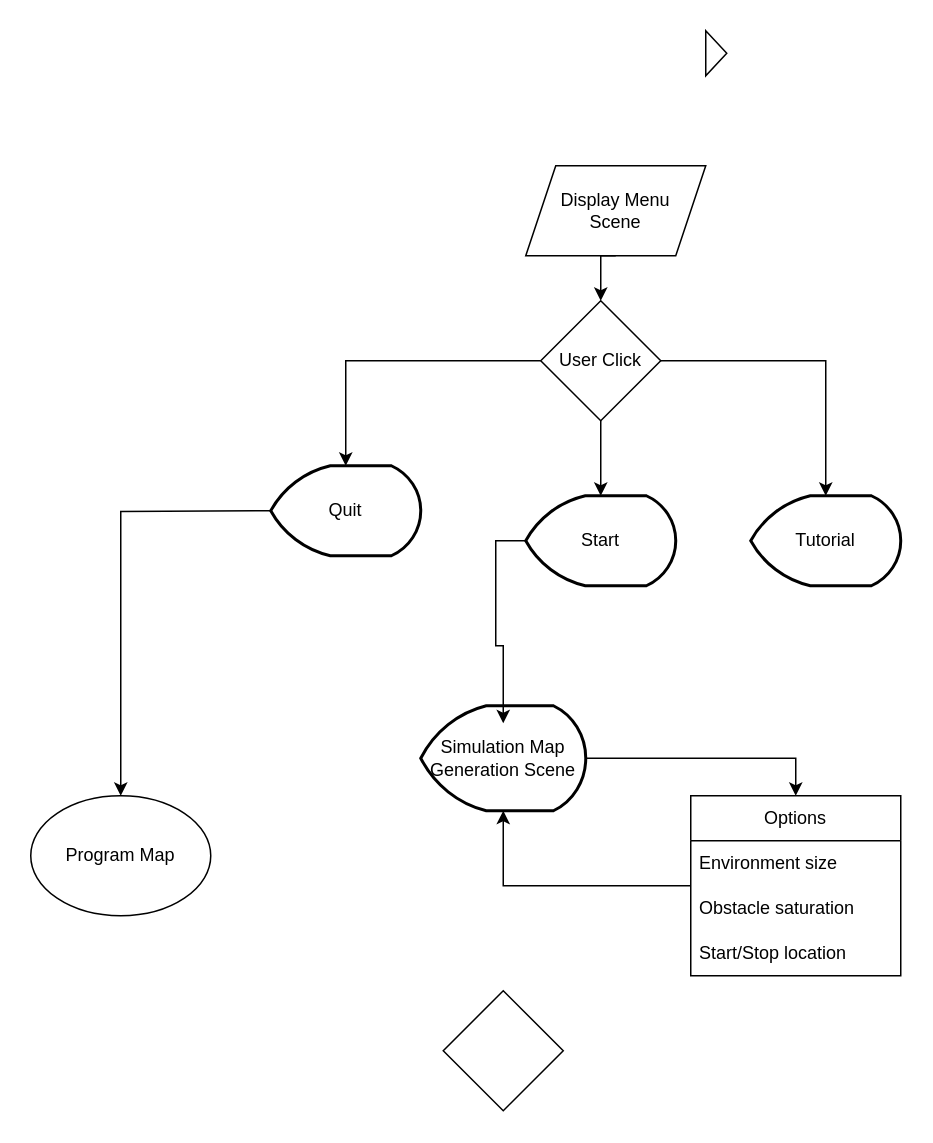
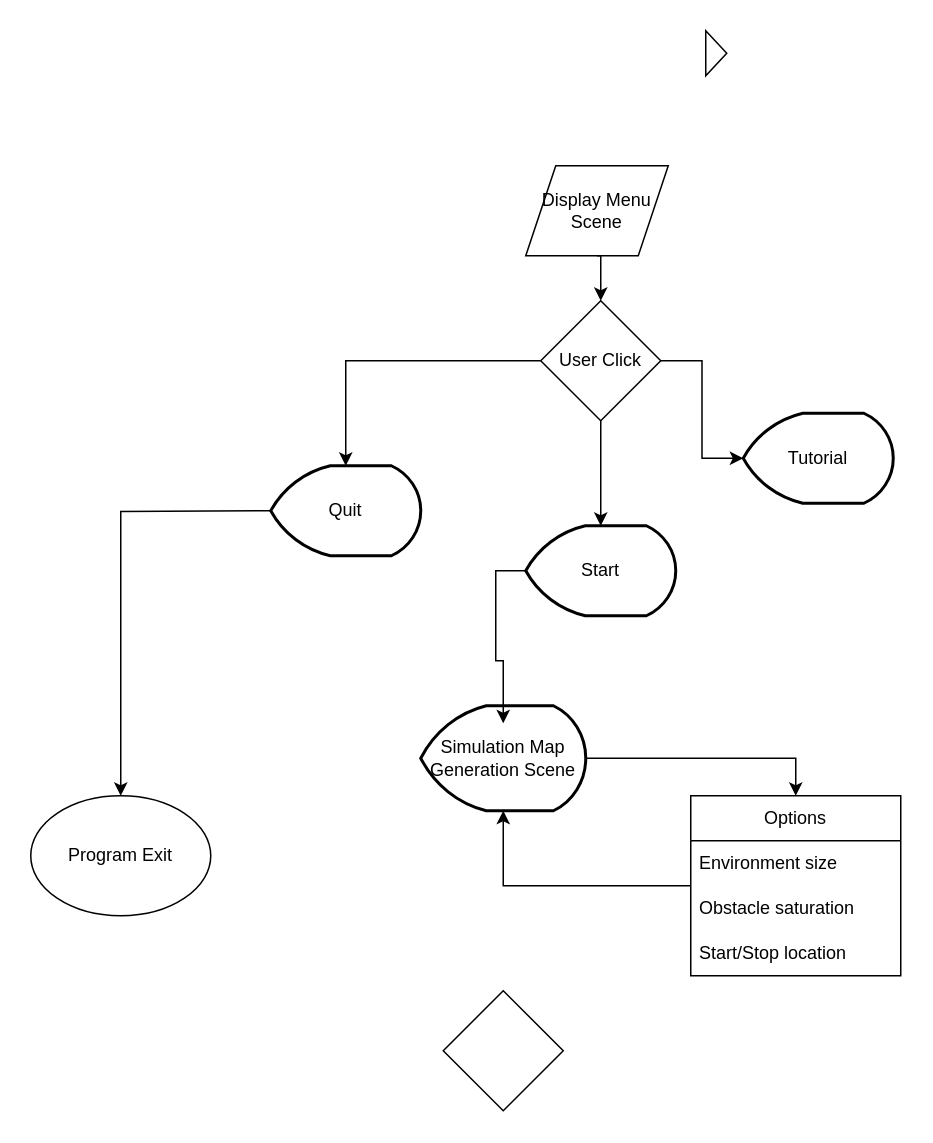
node "Display Menu Scene": size 180x90 -> 143x90
node "Start": moved (601, 541) -> (601, 571)
node "Tutorial": moved (826, 541) -> (818, 458)
node "Program Map": label "Program Map" -> "Program Exit"
